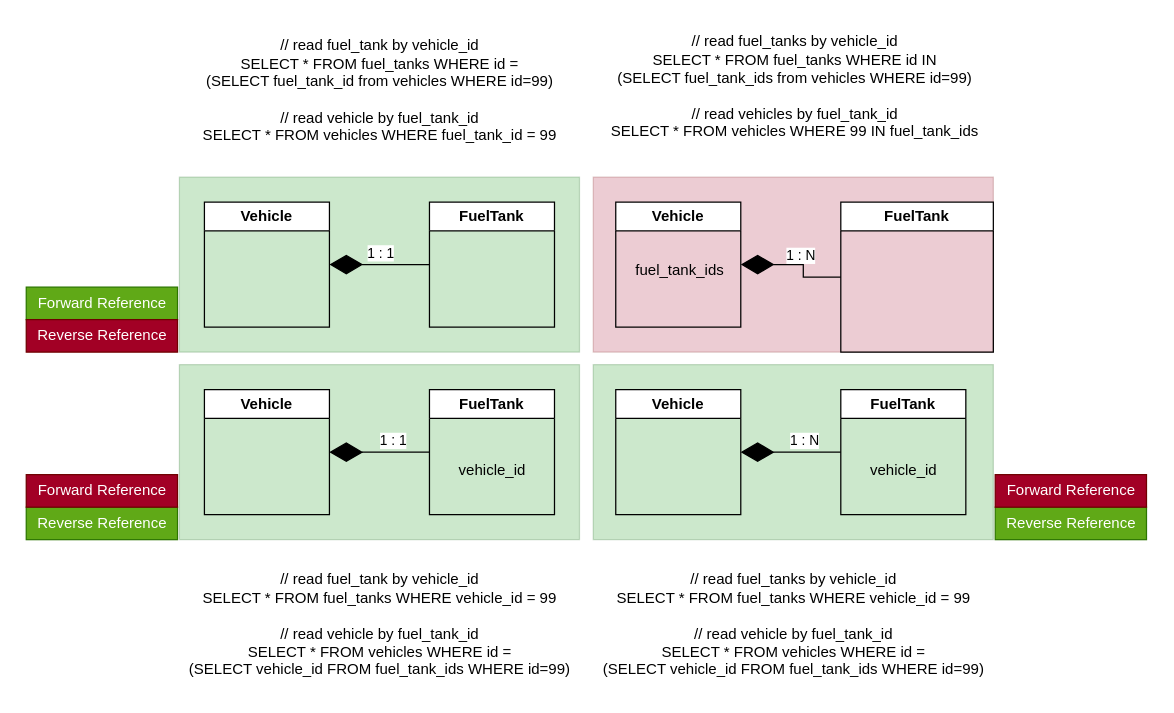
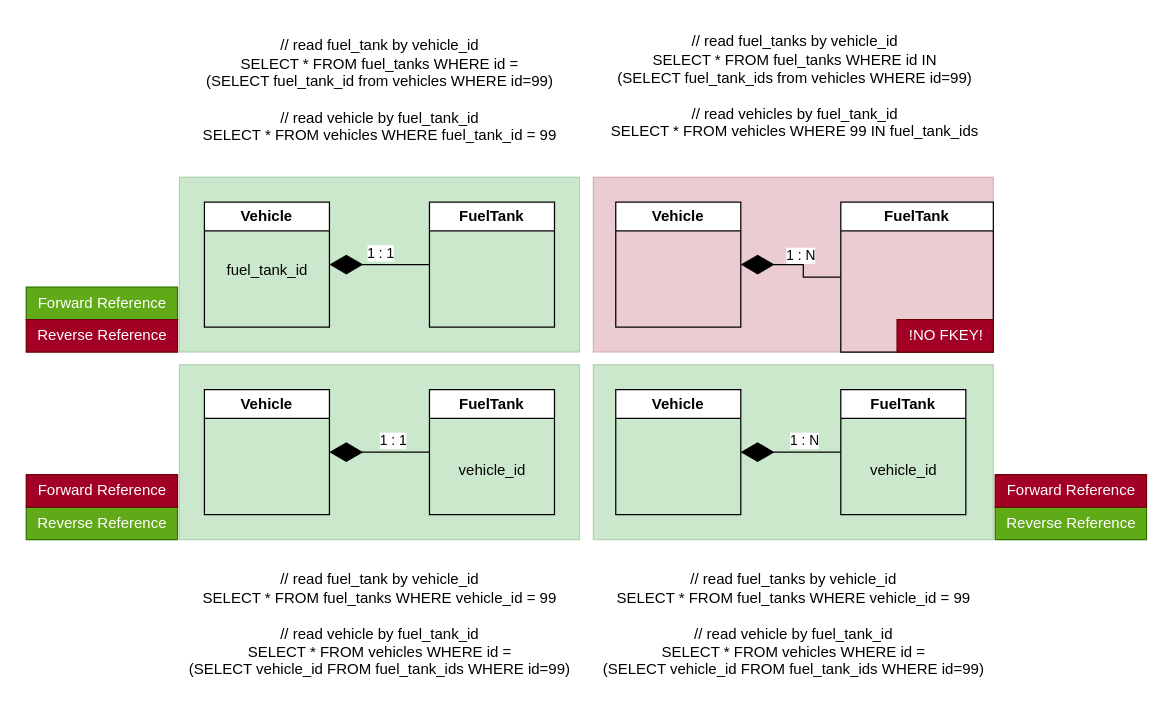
node "fuel_tank_id": added
node "fuel_tank_ids": removed
node "!NO FKEY!": added
